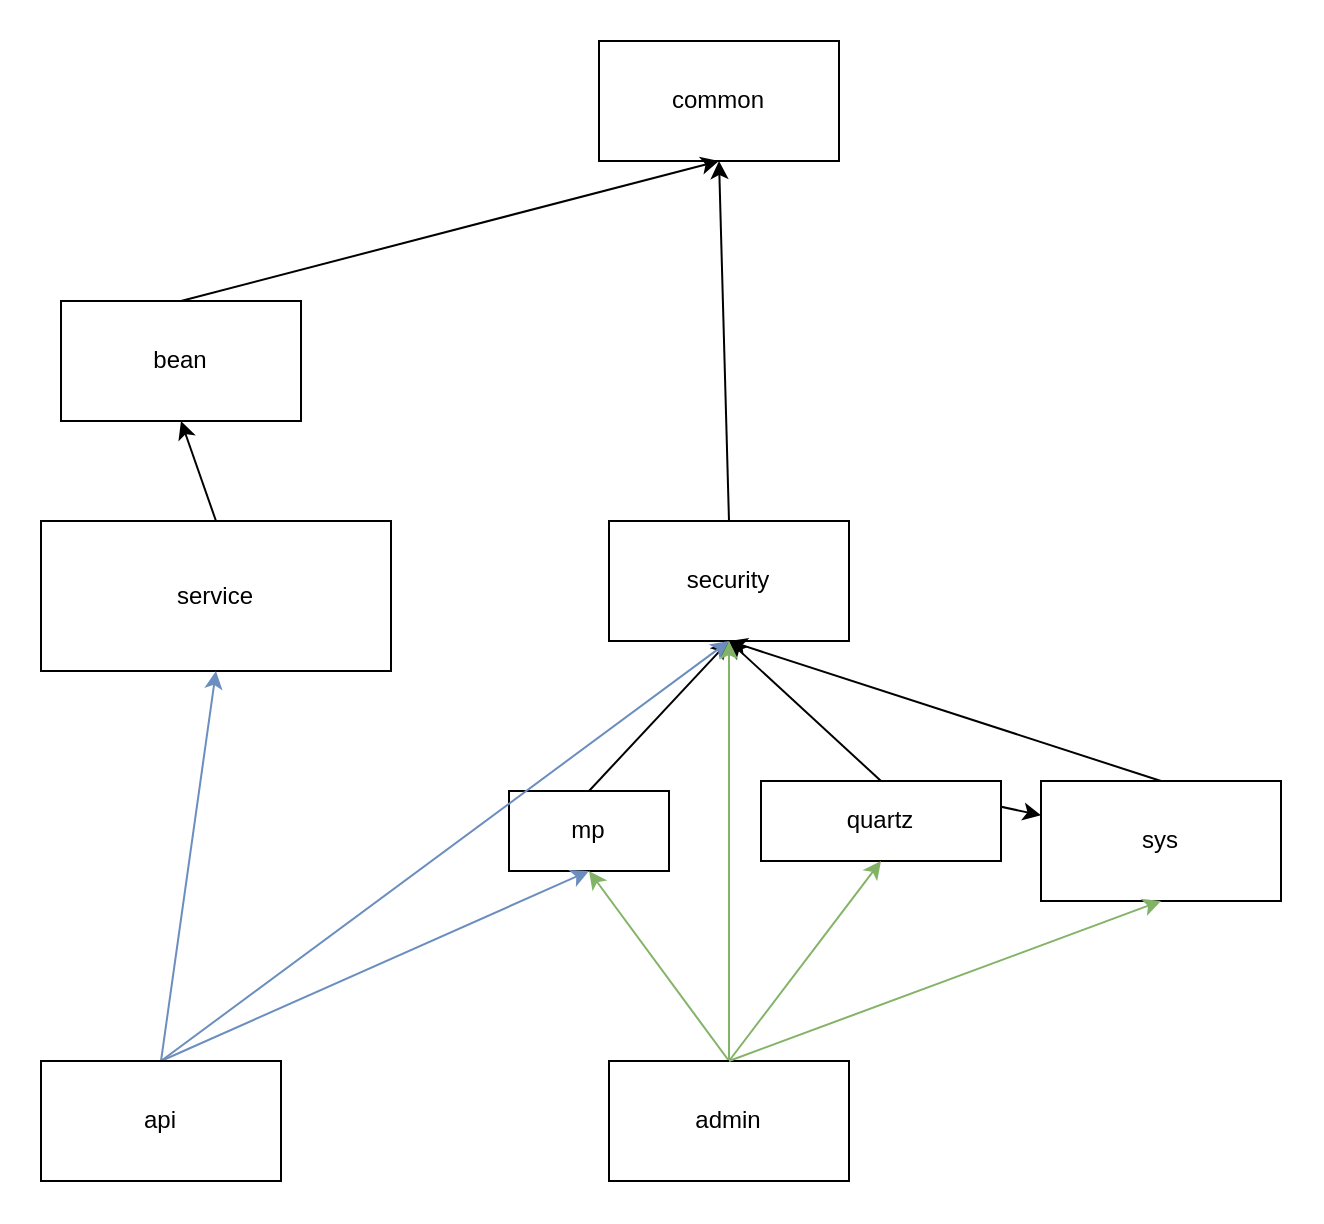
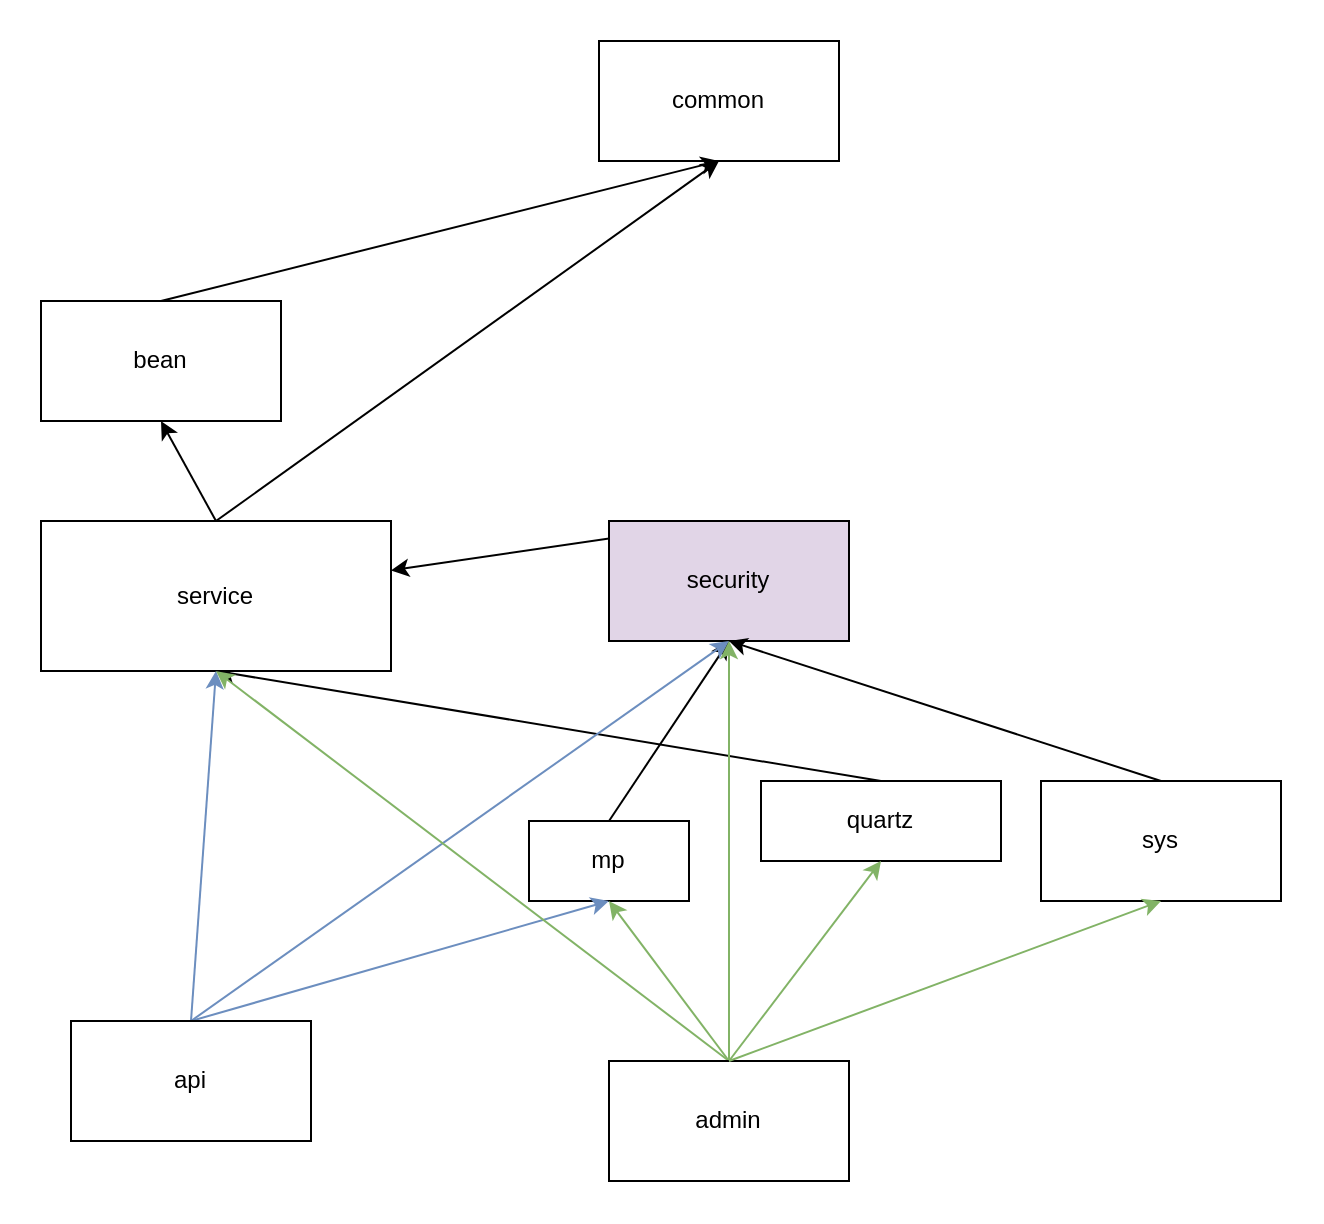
edge "service" -> "common": added
edge "security" -> "common": now "security" -> "service"
node "bean": moved (181, 361) -> (161, 361)
node "security": fillcolor #ffffff -> #e1d5e7
edge "quartz" -> "security": removed
edge "quartz" -> "sys": now "quartz" -> "service"
node "mp": moved (589, 831) -> (609, 861)
edge "admin" -> "service": added
node "api": moved (161, 1121) -> (191, 1081)
